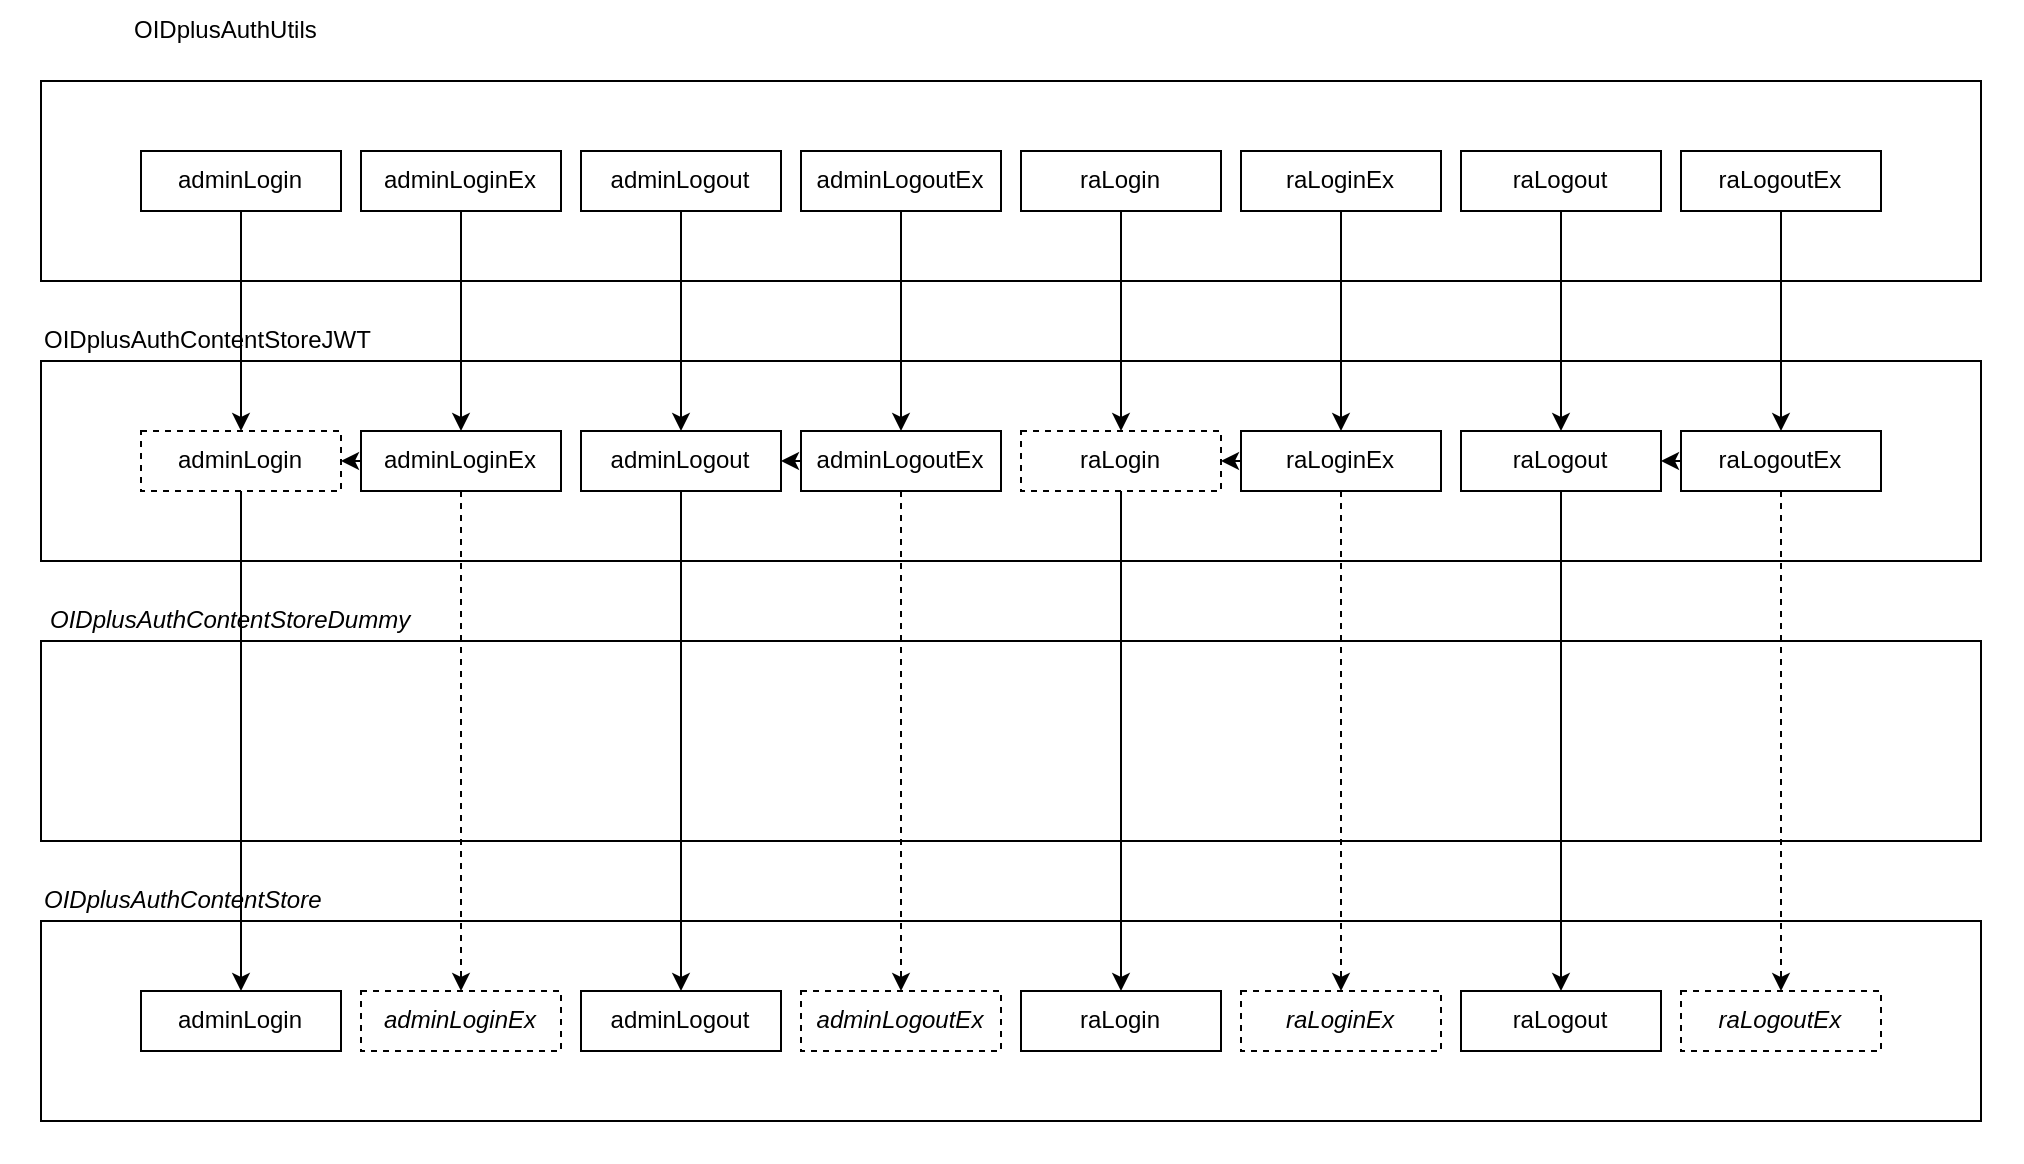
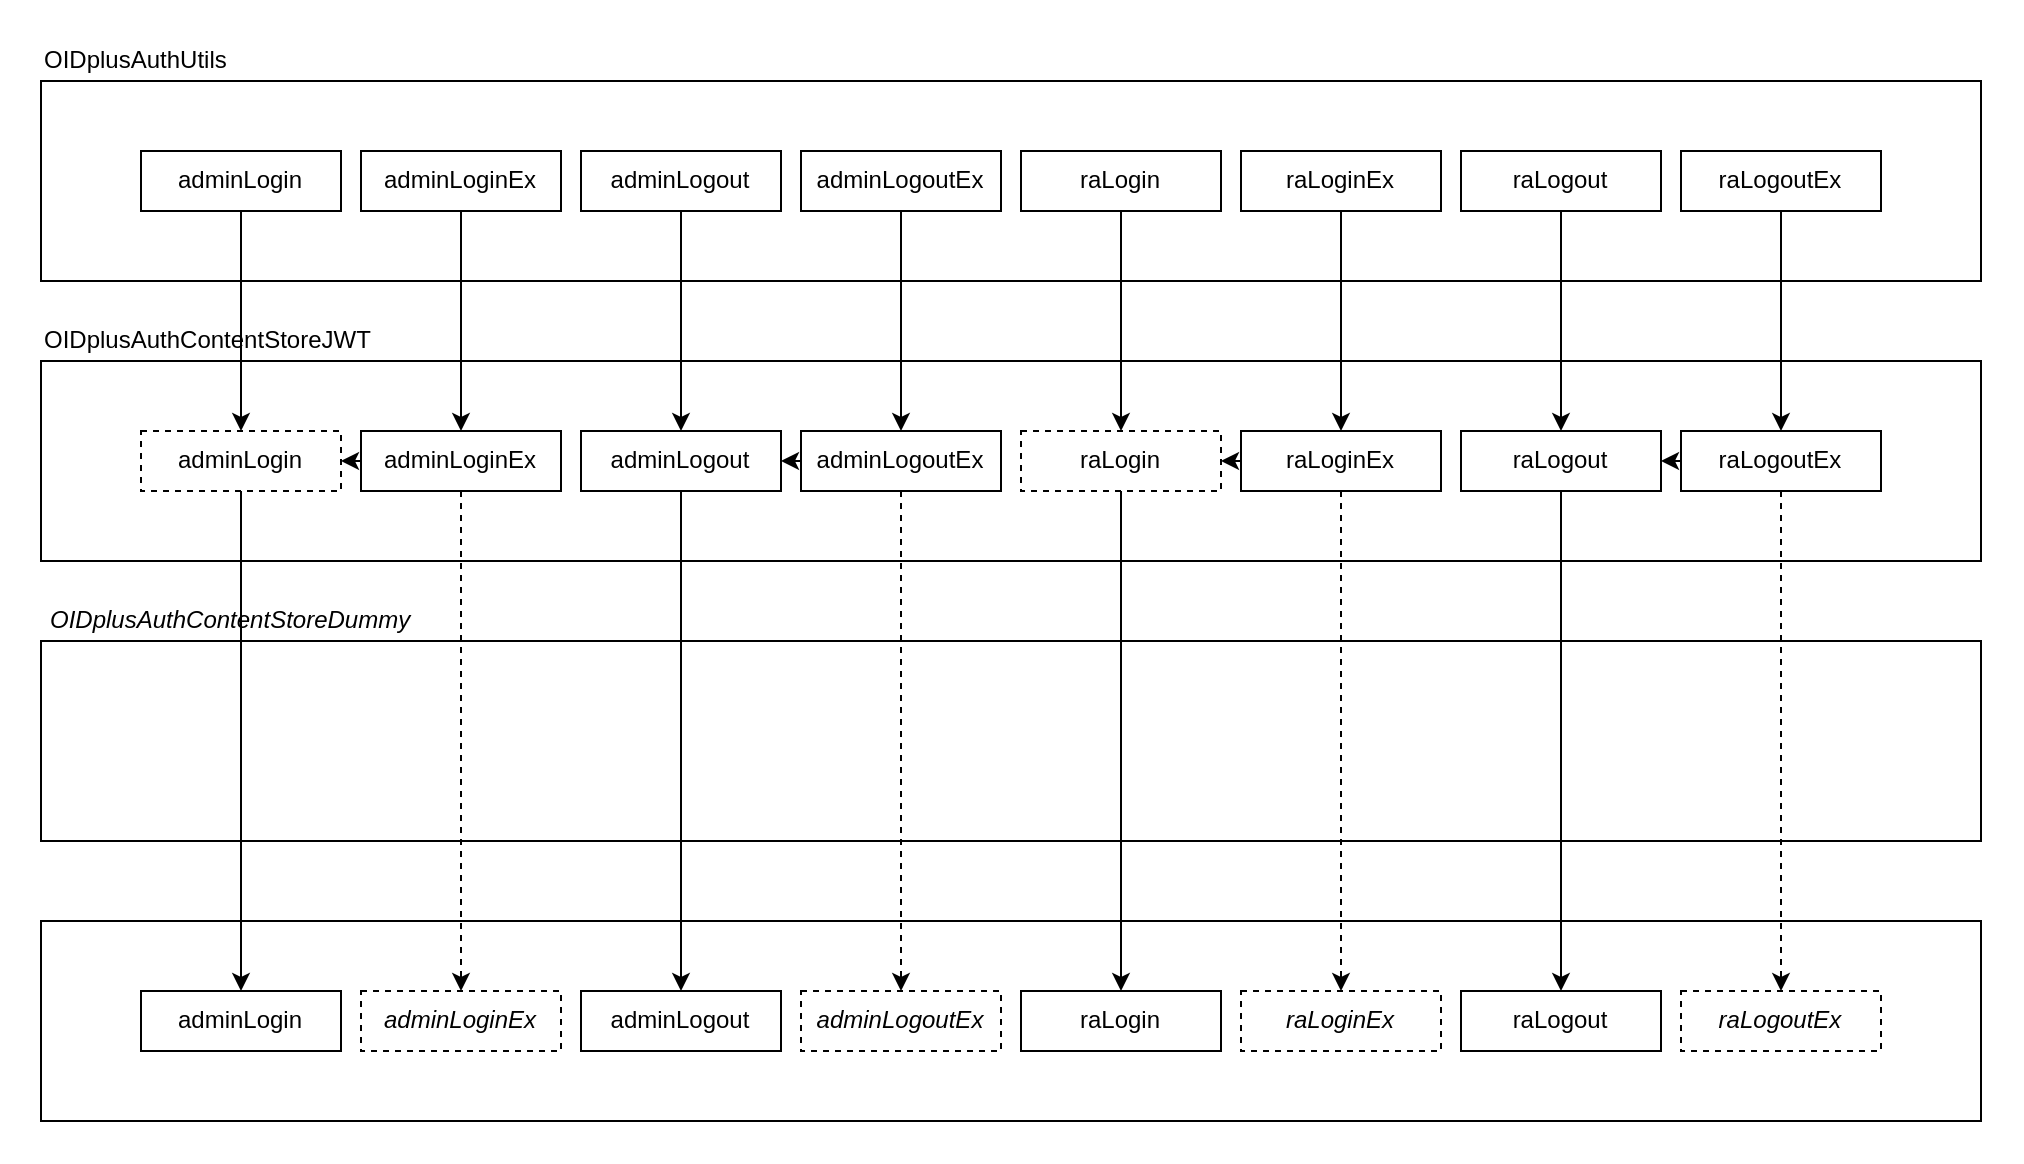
node "OIDplusAuthUtils": moved (451, 31) -> (361, 61)
node "OIDplusAuthContentStore": removed
